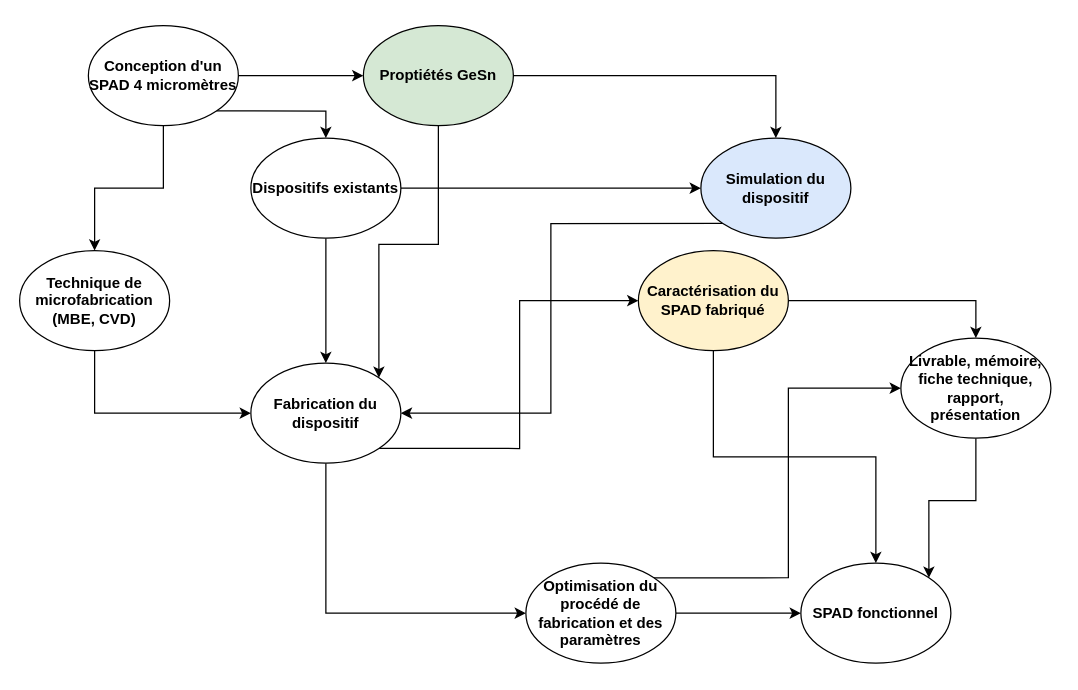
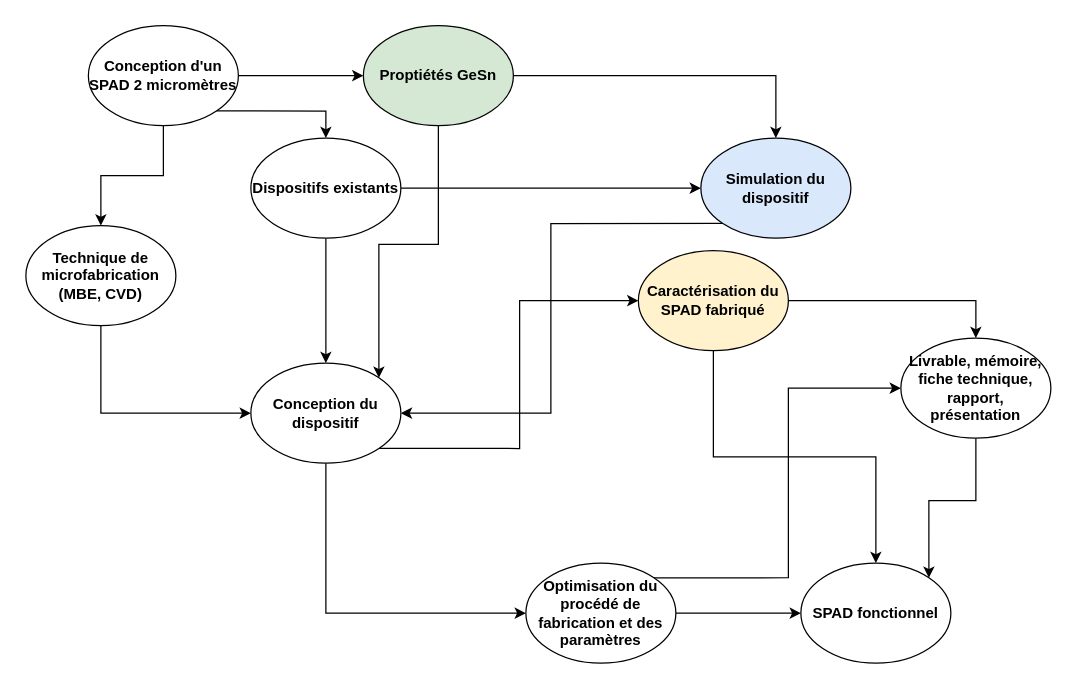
node "Conception d'un SPAD 4 micromètres": label "Conception d'un SPAD 4 micromètres" -> "Conception d'un SPAD 2 micromètres"
node "Technique de microfabrication (MBE, CVD)": moved (94, 301) -> (101, 276)
node "Fabrication du dispositif": label "Fabrication du dispositif" -> "Conception du dispositif"
